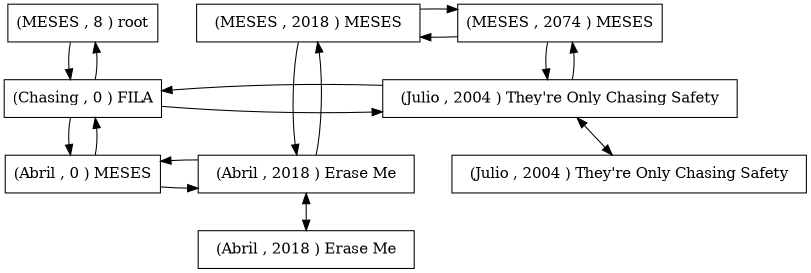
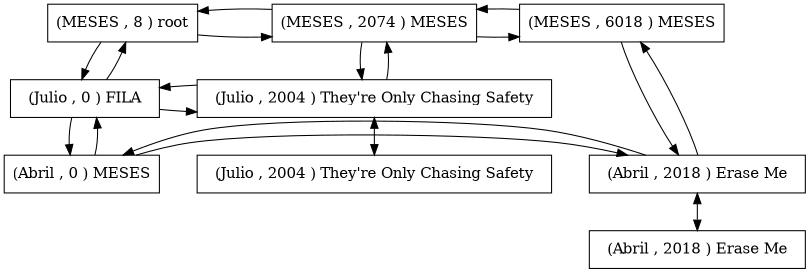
edge "(MESES , 2074 ) MESES" -> "(MESES , 8 ) root": added
node "(MESES , 2018 ) MESES": label "(MESES , 2018 ) MESES" -> "(MESES , 6018 ) MESES"
edge "(MESES , 8 ) root" -> "(MESES , 2074 ) MESES": added
node "(Chasing , 0 ) FILA": label "(Chasing , 0 ) FILA" -> "(Julio , 0 ) FILA"
